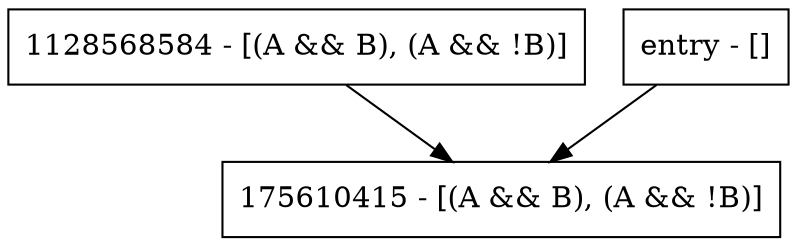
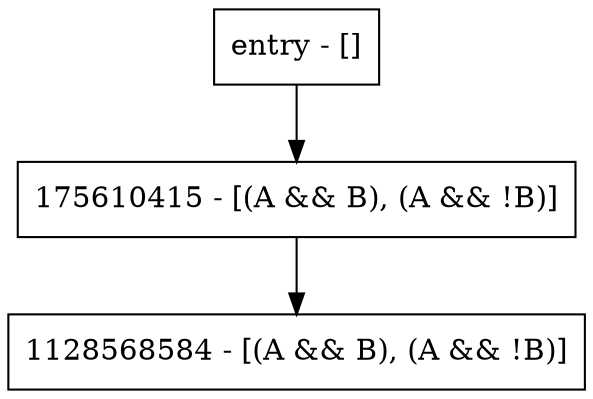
edge "1128568584 - [(A && B), (A && !B)]" -> "175610415 - [(A && B), (A && !B)]": reversed
